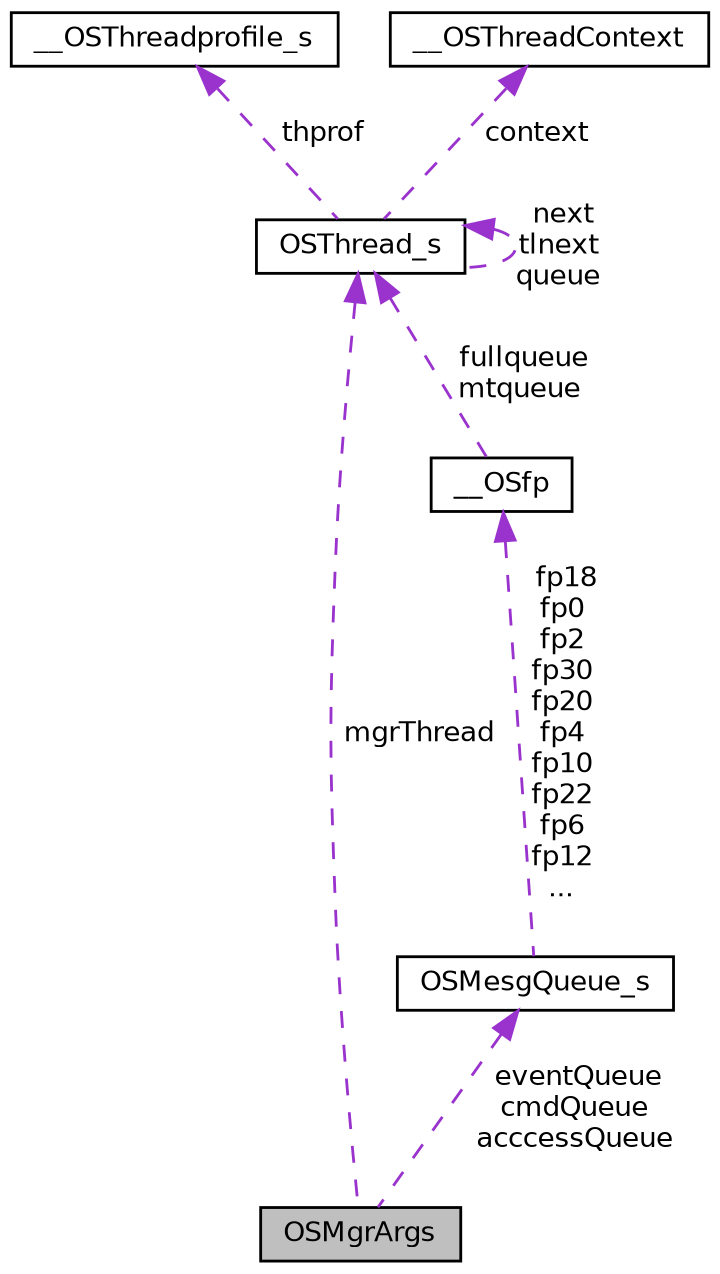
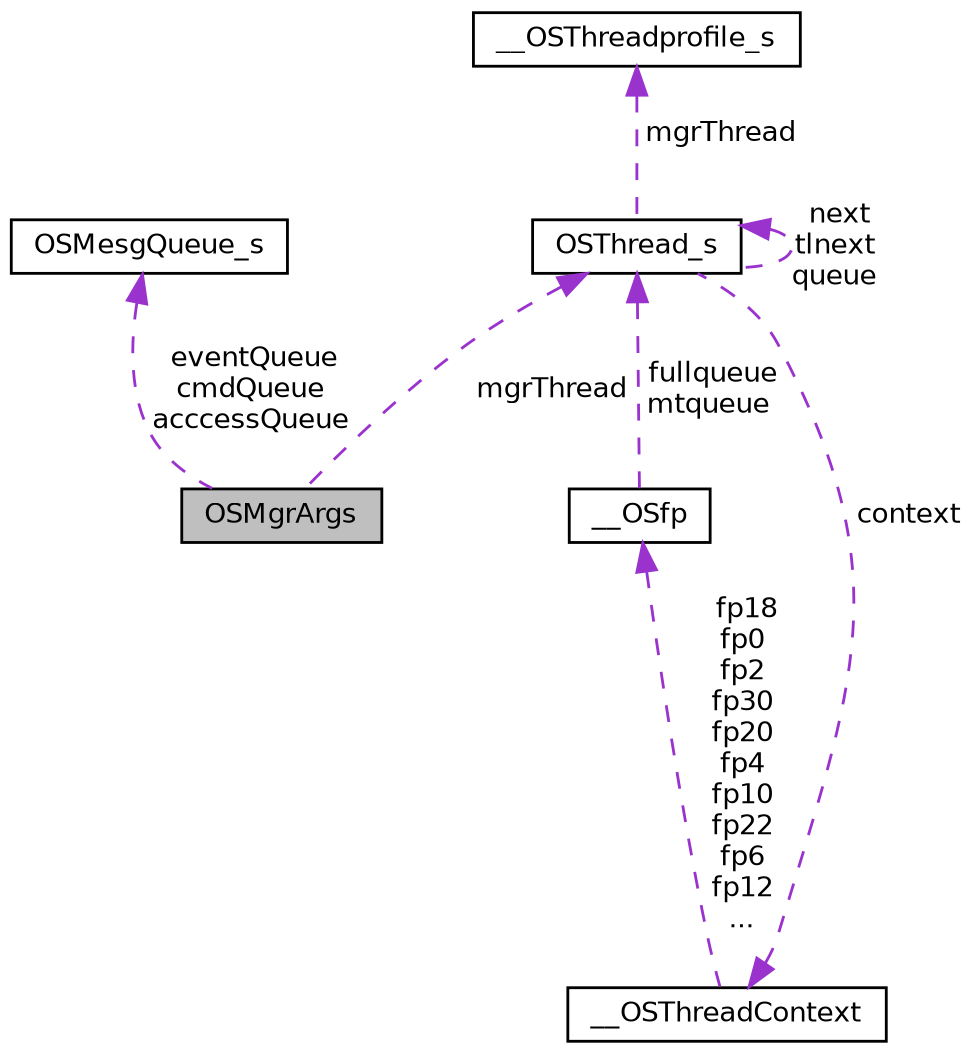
edge "OSThread_s" -> "__OSThreadprofile_s": label " thprof" -> " mgrThread"
edge "OSMesgQueue_s" -> "__OSfp": now "__OSThreadContext" -> "__OSfp"
